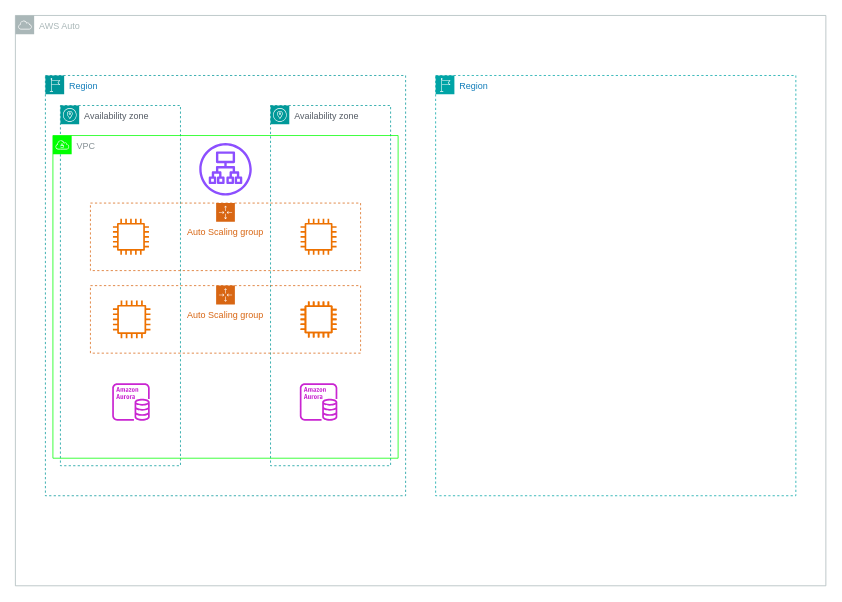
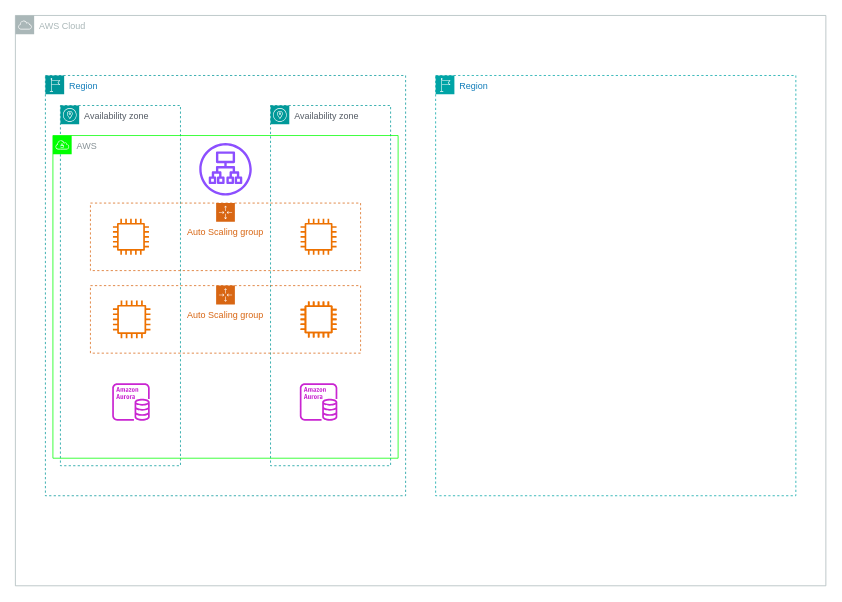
node "AWS Auto": label "AWS Auto" -> "AWS Cloud"
node "VPC": label "VPC" -> "AWS"
